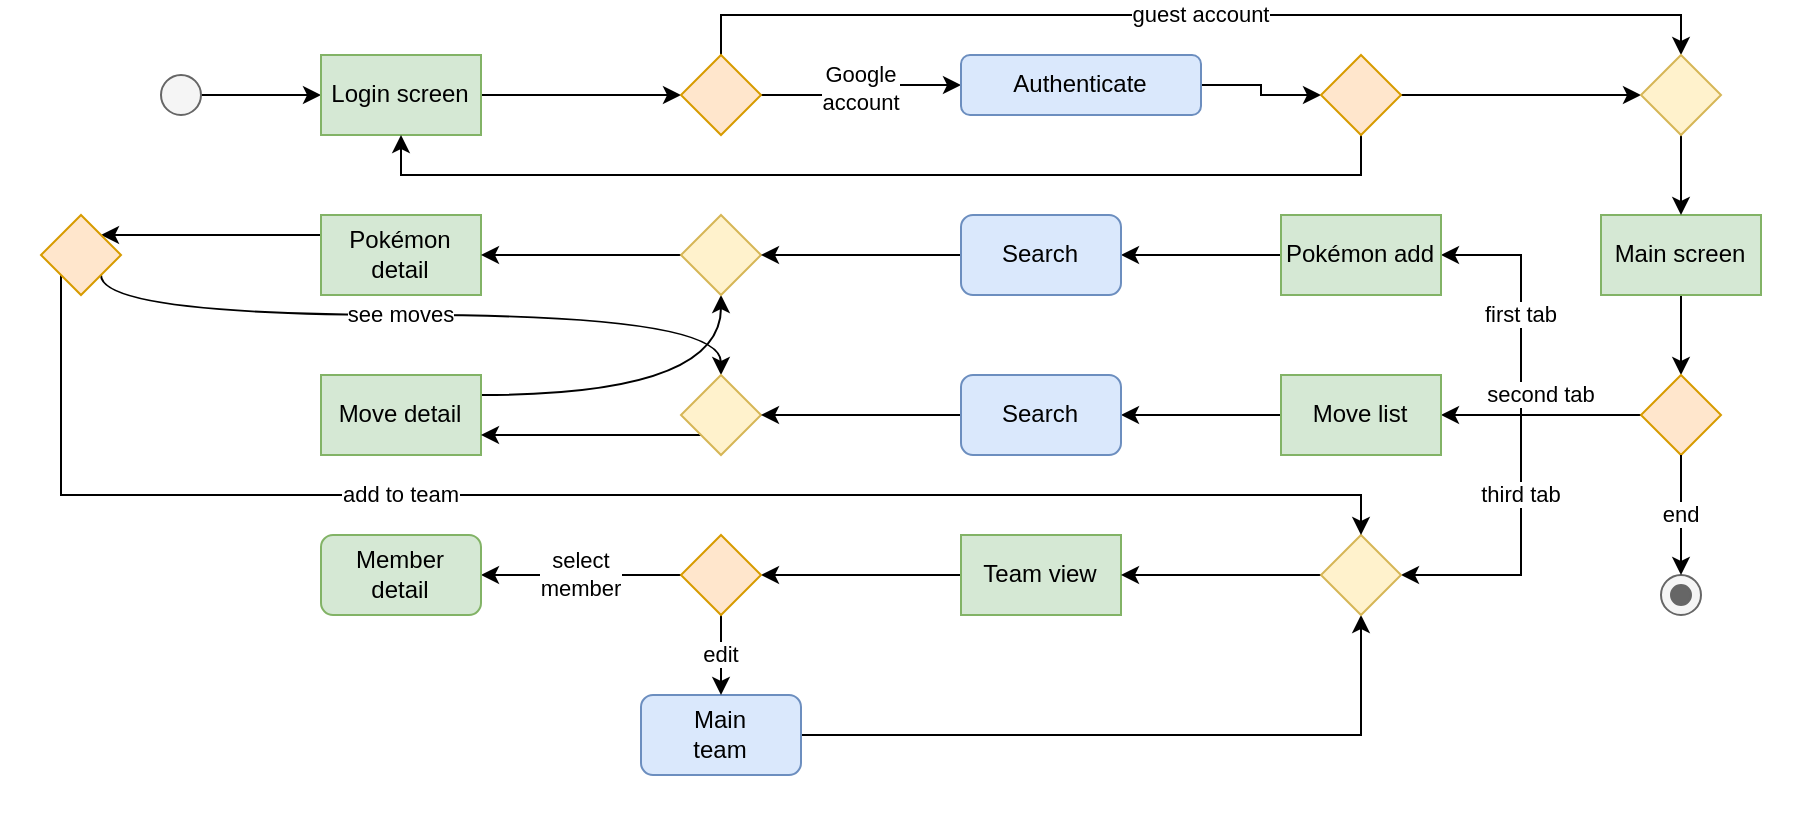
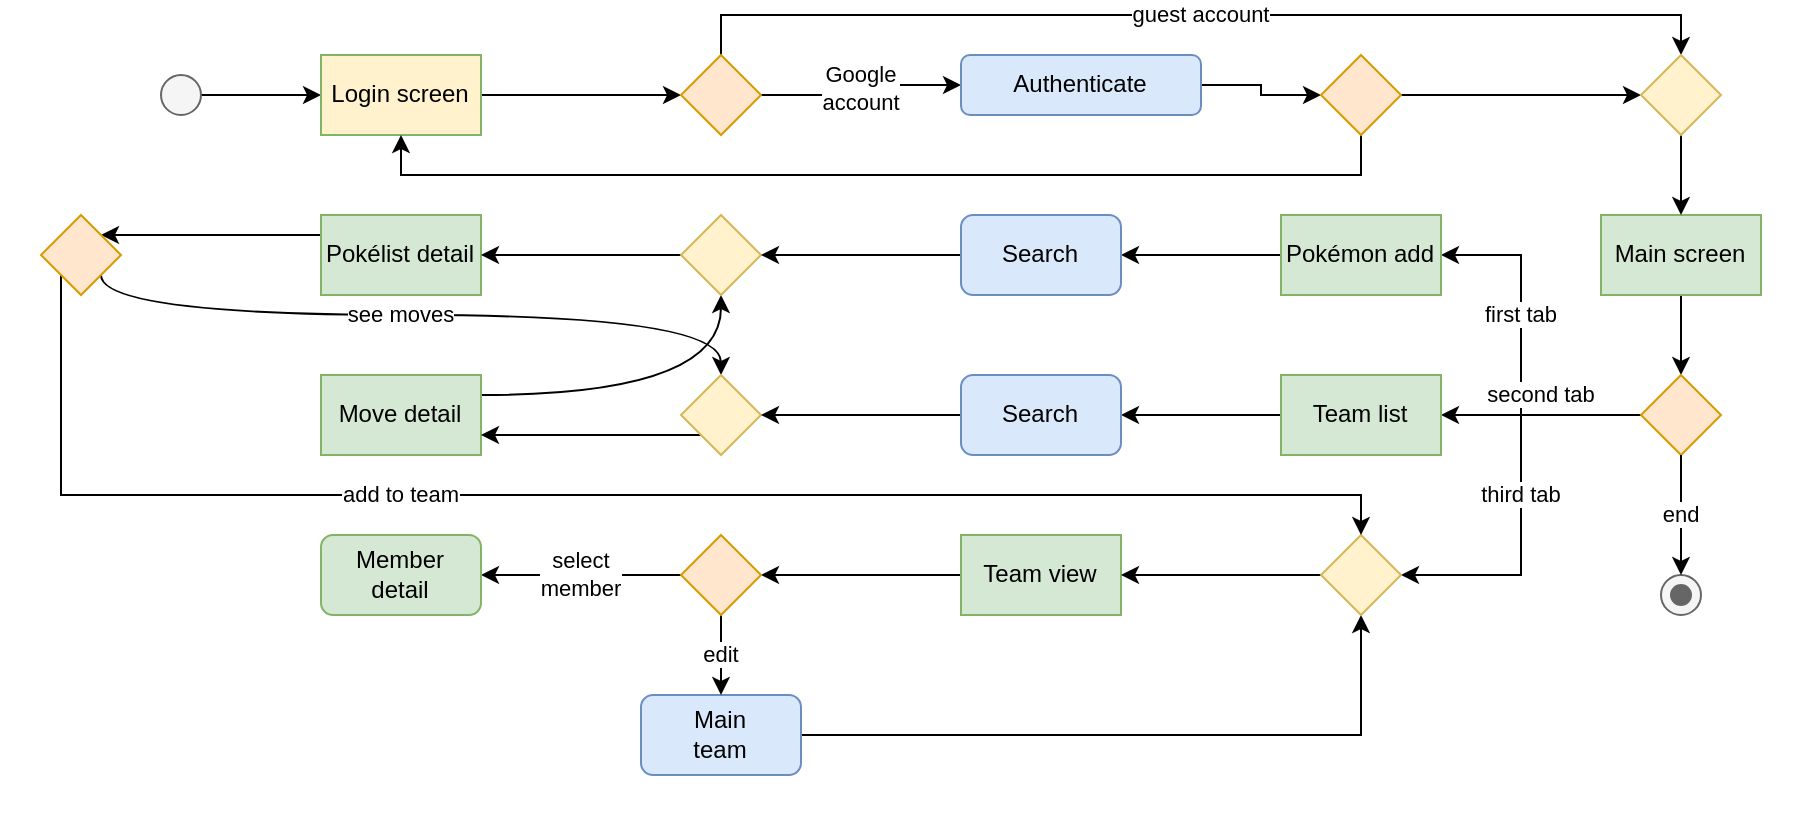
node "Login screen": fillcolor #d5e8d4 -> #fff2cc
node "Pokémon detail": label "Pokémon detail" -> "Pokélist detail"
node "Move list": label "Move list" -> "Team list"
